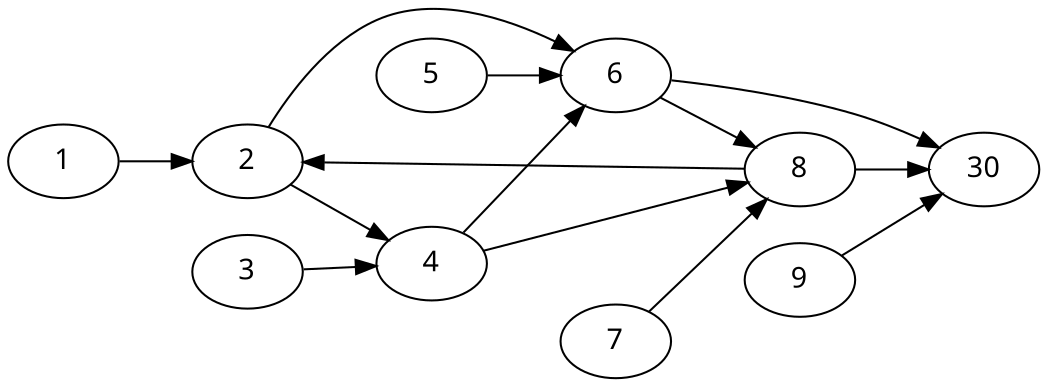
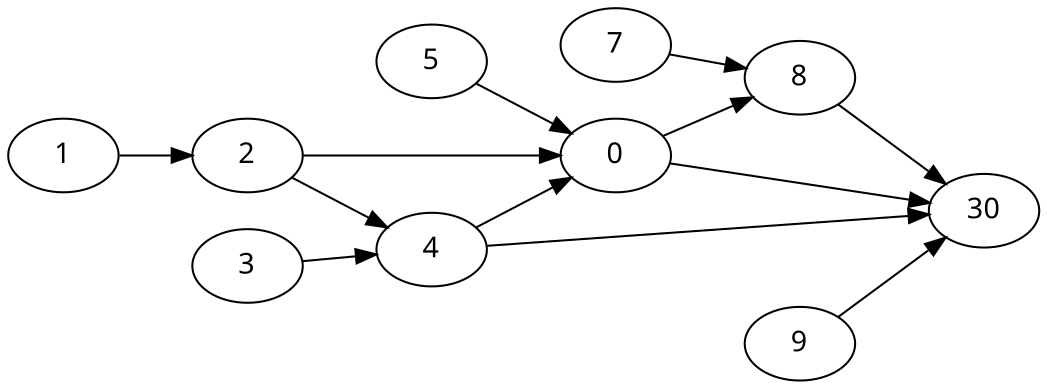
node "6": label "6" -> "0"
edge "8" -> "2": removed
edge "4" -> "8": now "4" -> "30"
